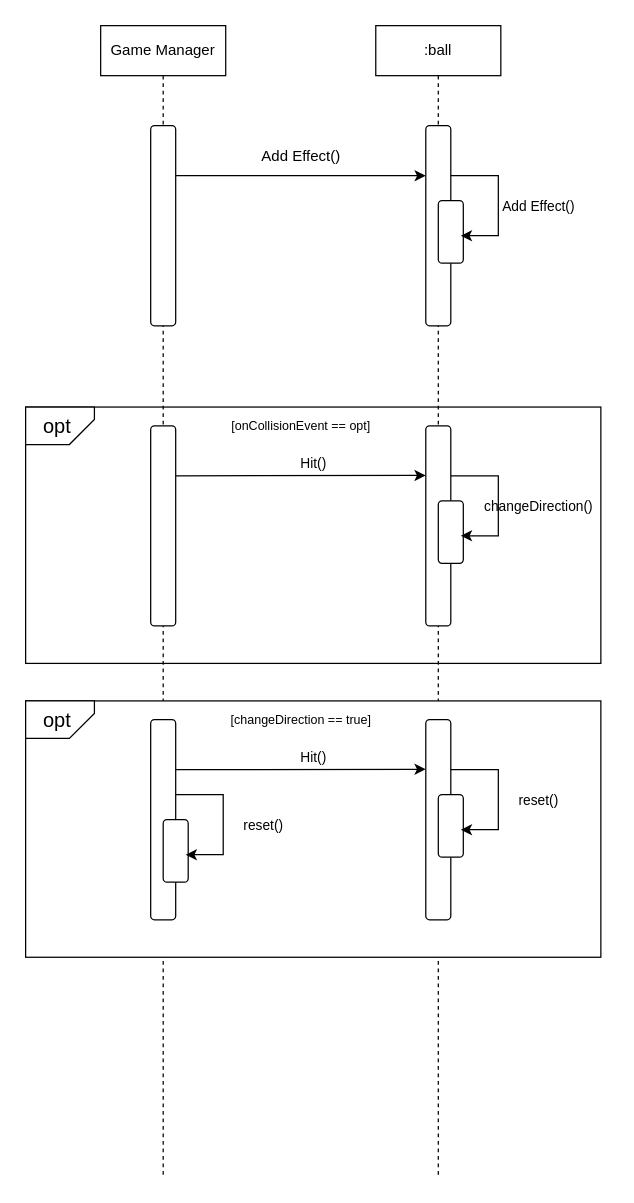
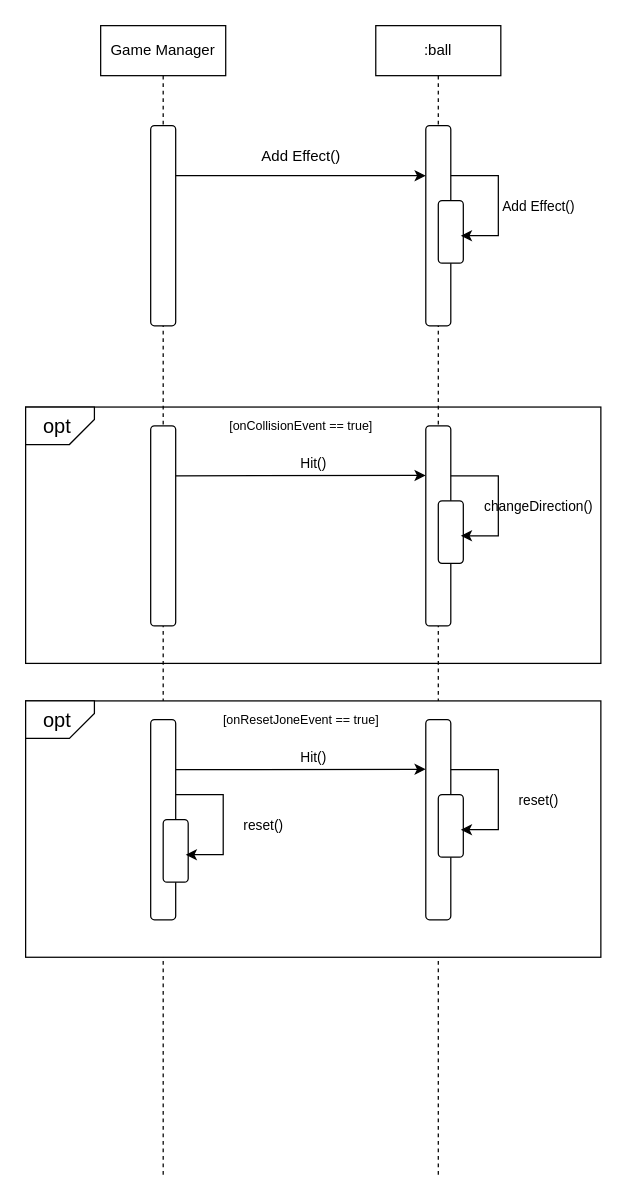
node "[onCollisionEvent == opt]": label "[onCollisionEvent == opt]" -> "[onCollisionEvent == true]"
node "[changeDirection == true]": label "[changeDirection == true]" -> "[onResetJoneEvent == true]"
